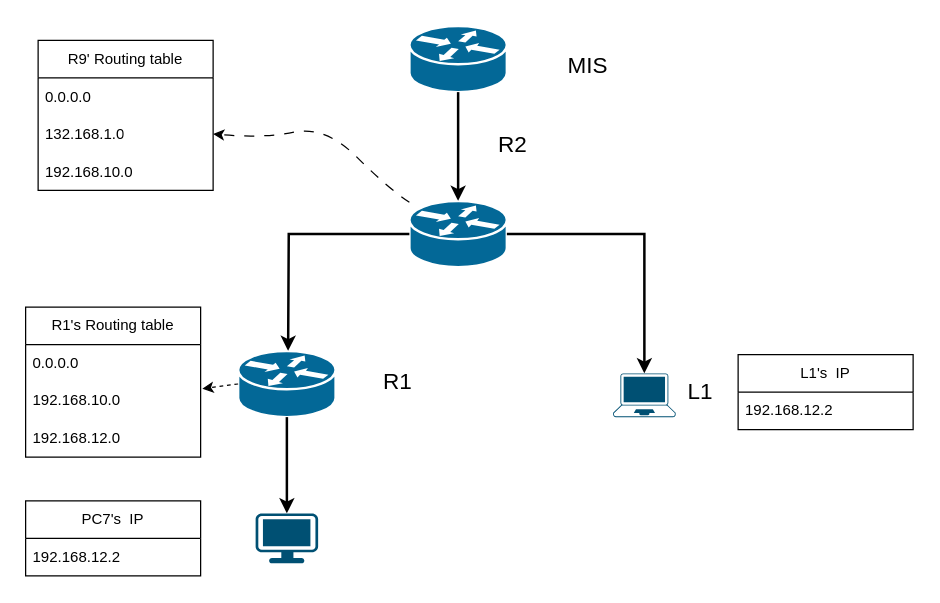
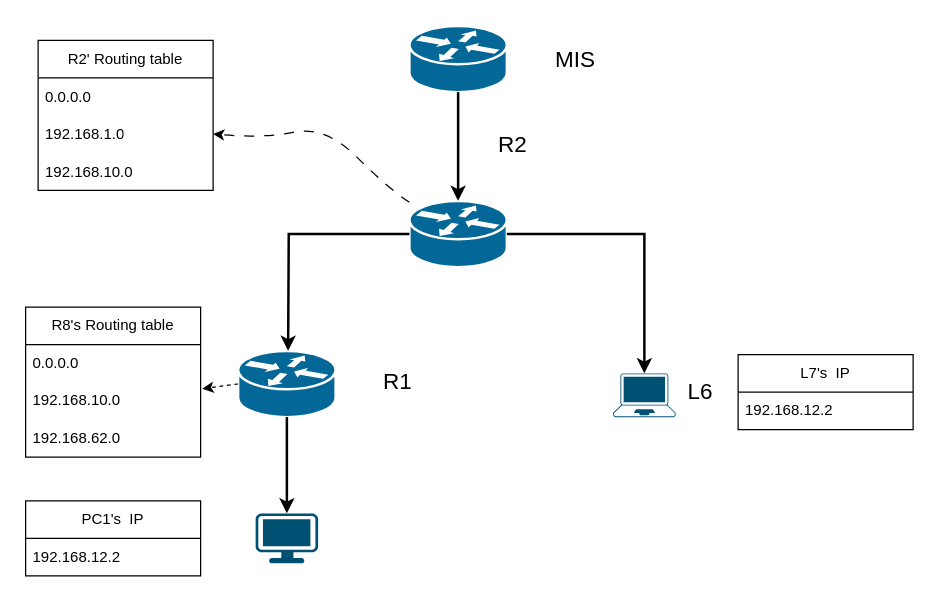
node "R9' Routing table": label "R9' Routing table" -> "R2' Routing table"
node "MIS": moved (588, 65) -> (576, 59)
node "132.168.1.0": label "132.168.1.0" -> "192.168.1.0"
node "R1's Routing table": label "R1's Routing table" -> "R8's Routing table"
node "L1's IP": label "L1's IP" -> "L7's IP"
node "L1": label "L1" -> "L6"
node "192.168.12.0": label "192.168.12.0" -> "192.168.62.0"
node "PC7's IP": label "PC7's IP" -> "PC1's IP"
